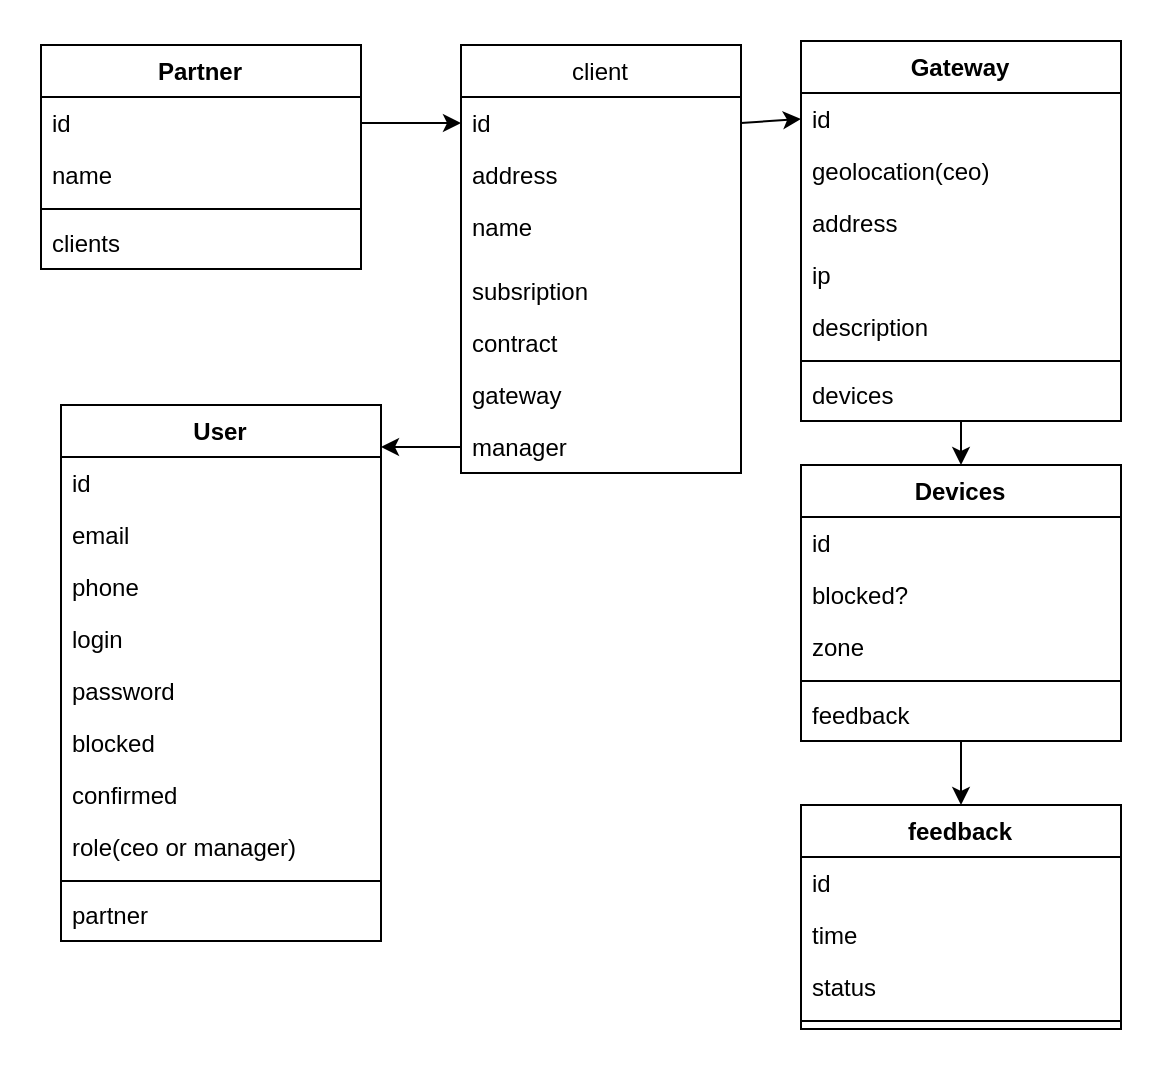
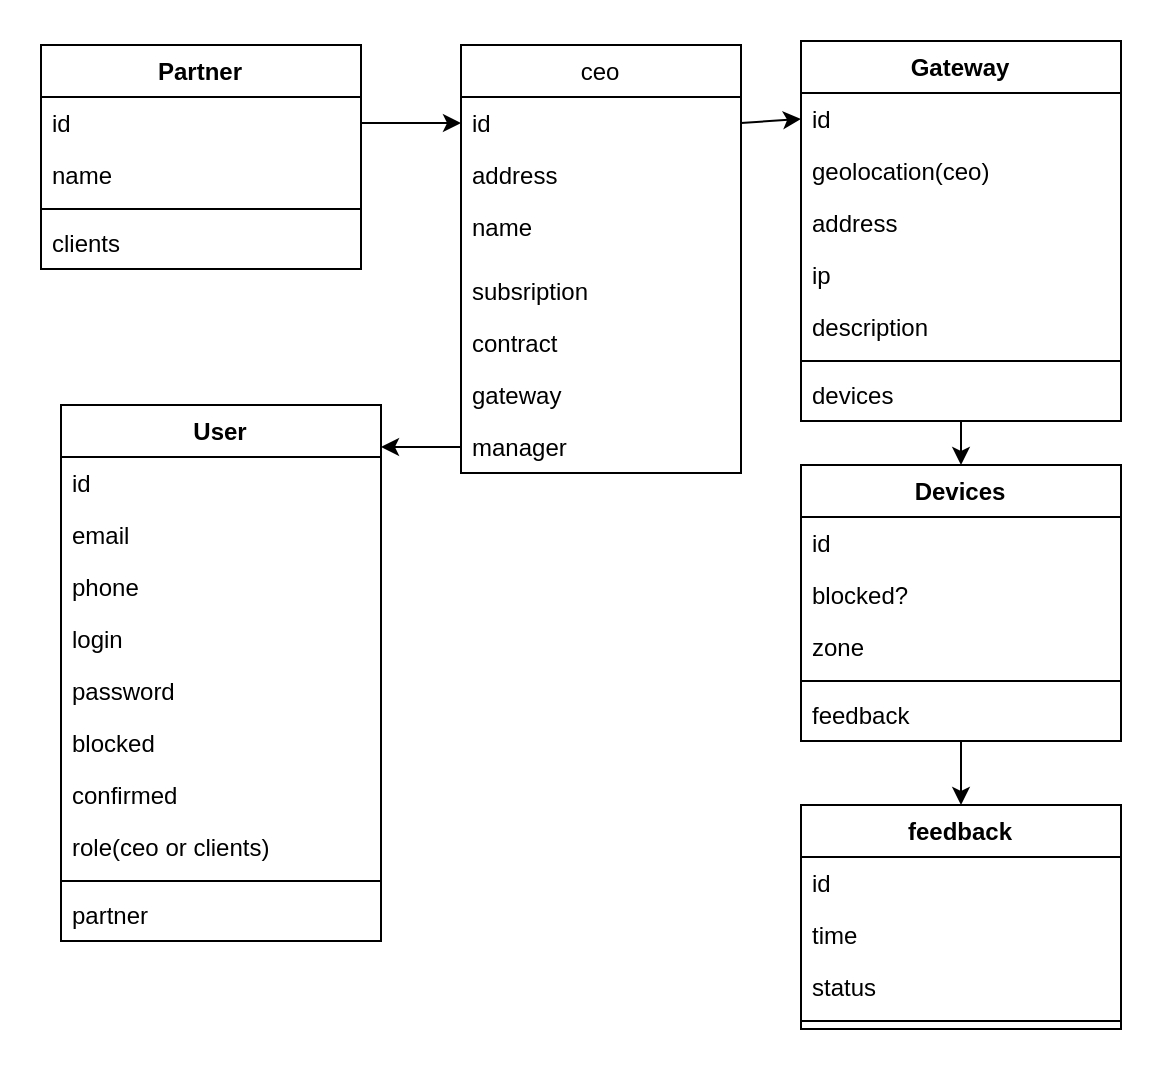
node "client": label "client" -> "ceo"
node "role(ceo or manager)": label "role(ceo or manager)" -> "role(ceo or clients)"
